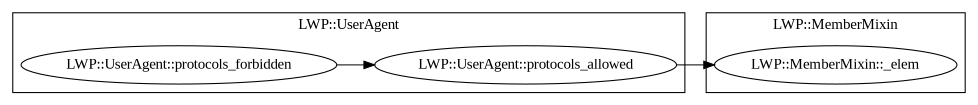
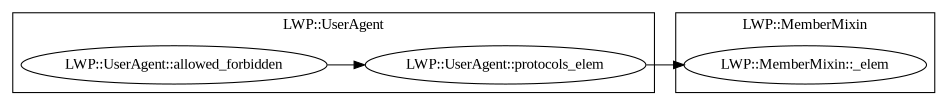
node "LWP::UserAgent::protocols_forbidden": label "LWP::UserAgent::protocols_forbidden" -> "LWP::UserAgent::allowed_forbidden"
node "LWP::UserAgent::protocols_allowed": label "LWP::UserAgent::protocols_allowed" -> "LWP::UserAgent::protocols_elem"
